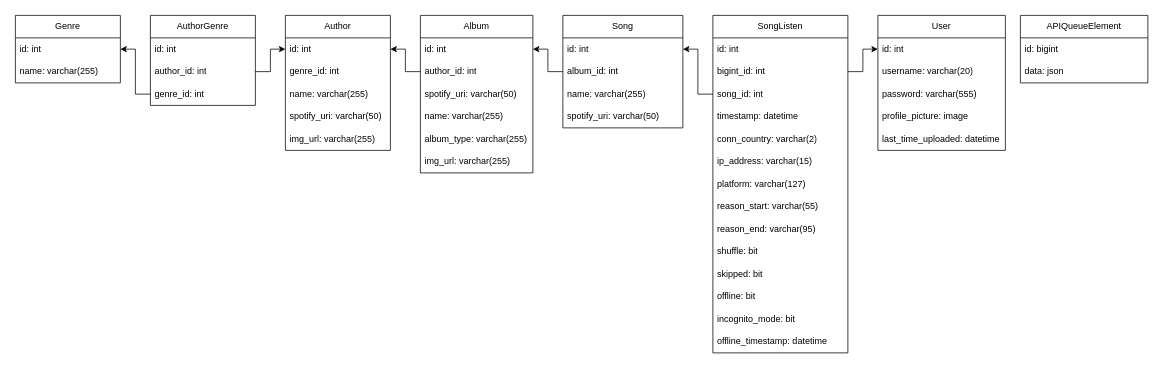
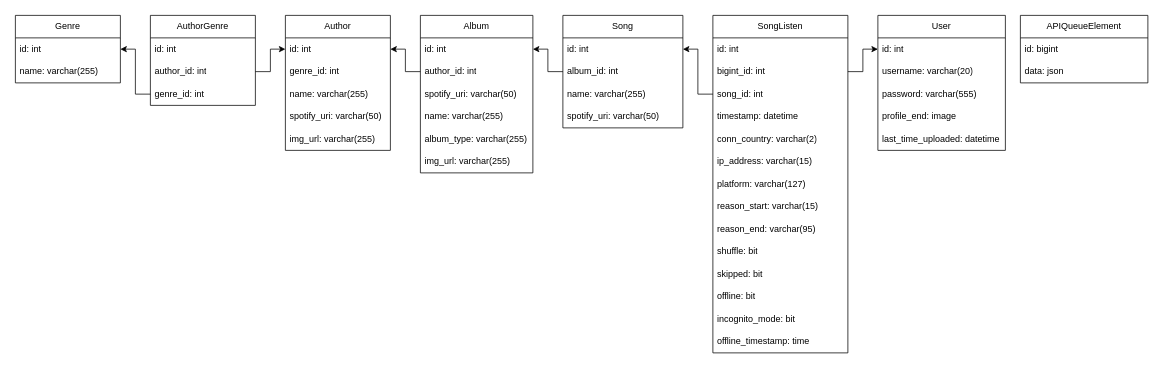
node "profile_picture: image": label "profile_picture: image" -> "profile_end: image"
node "reason_start: varchar(55)": label "reason_start: varchar(55)" -> "reason_start: varchar(15)"
node "offline_timestamp: datetime": label "offline_timestamp: datetime" -> "offline_timestamp: time"
